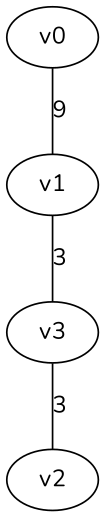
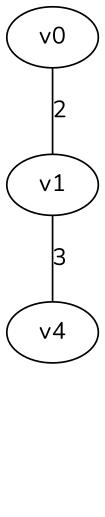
edge "v0" -- "v1": label "9" -> "2"
node "v3": label "v3" -> "v4"
node "v2": removed
